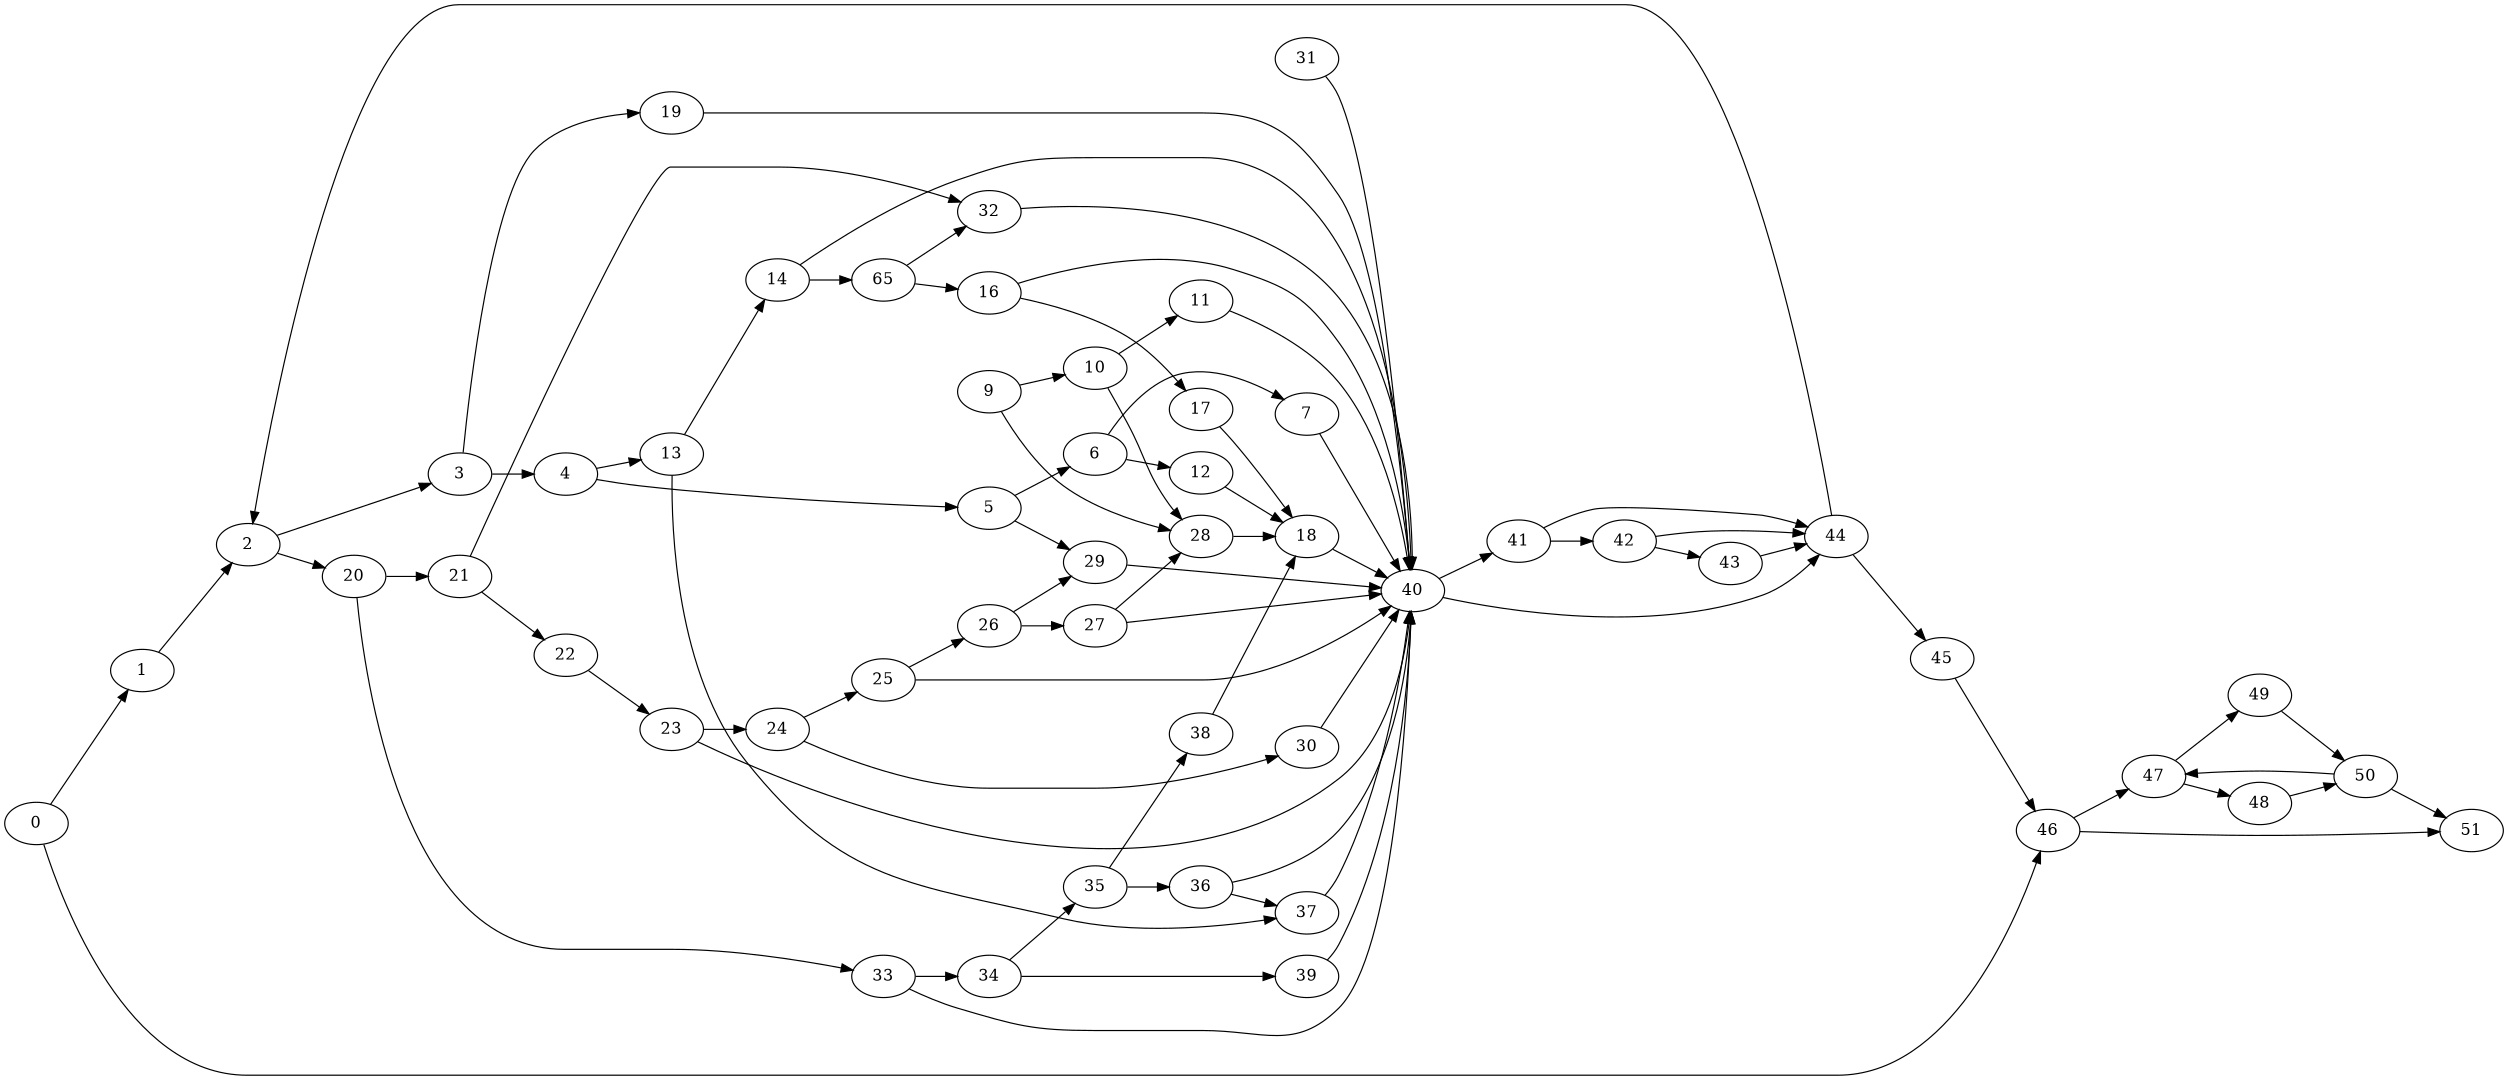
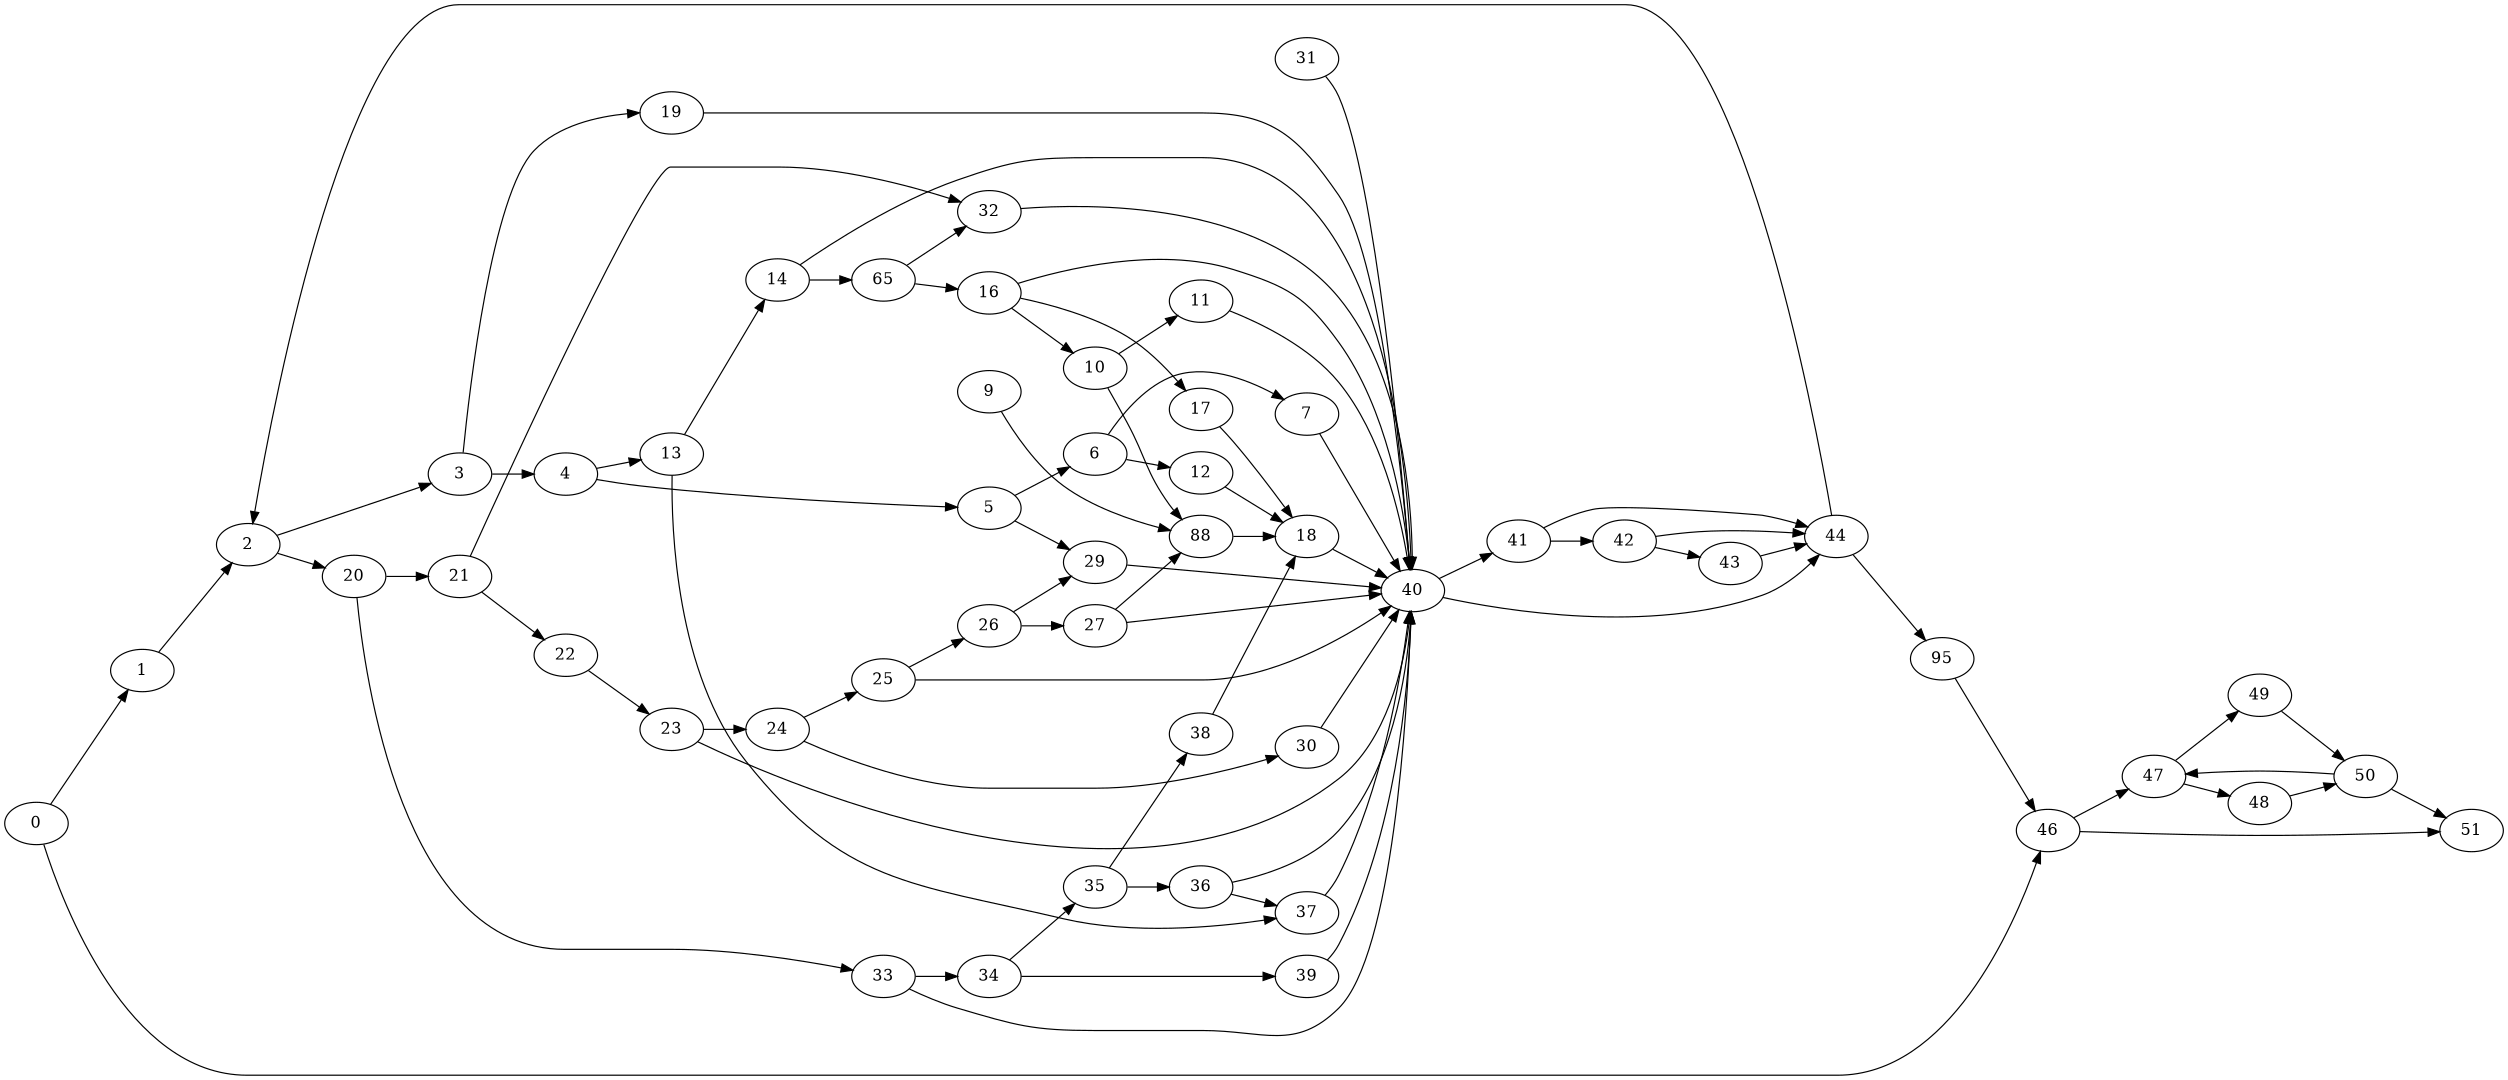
edge "9" -> "10": now "16" -> "10"
node "28": label "28" -> "88"
node "45": label "45" -> "95"
